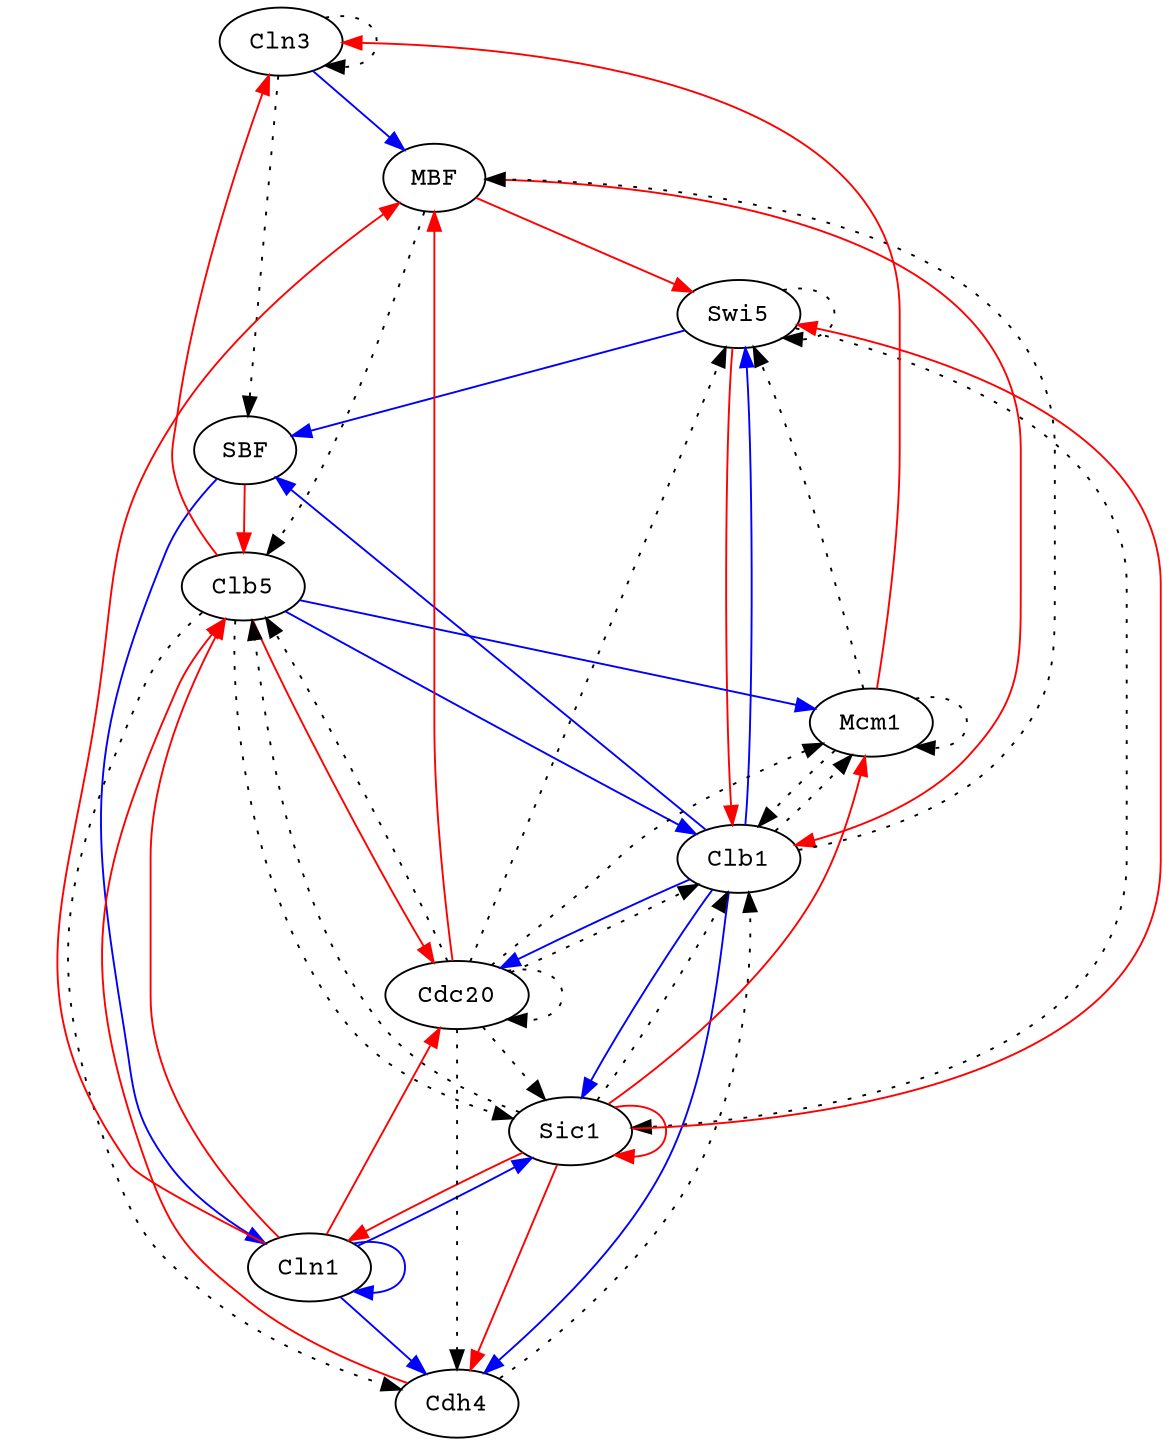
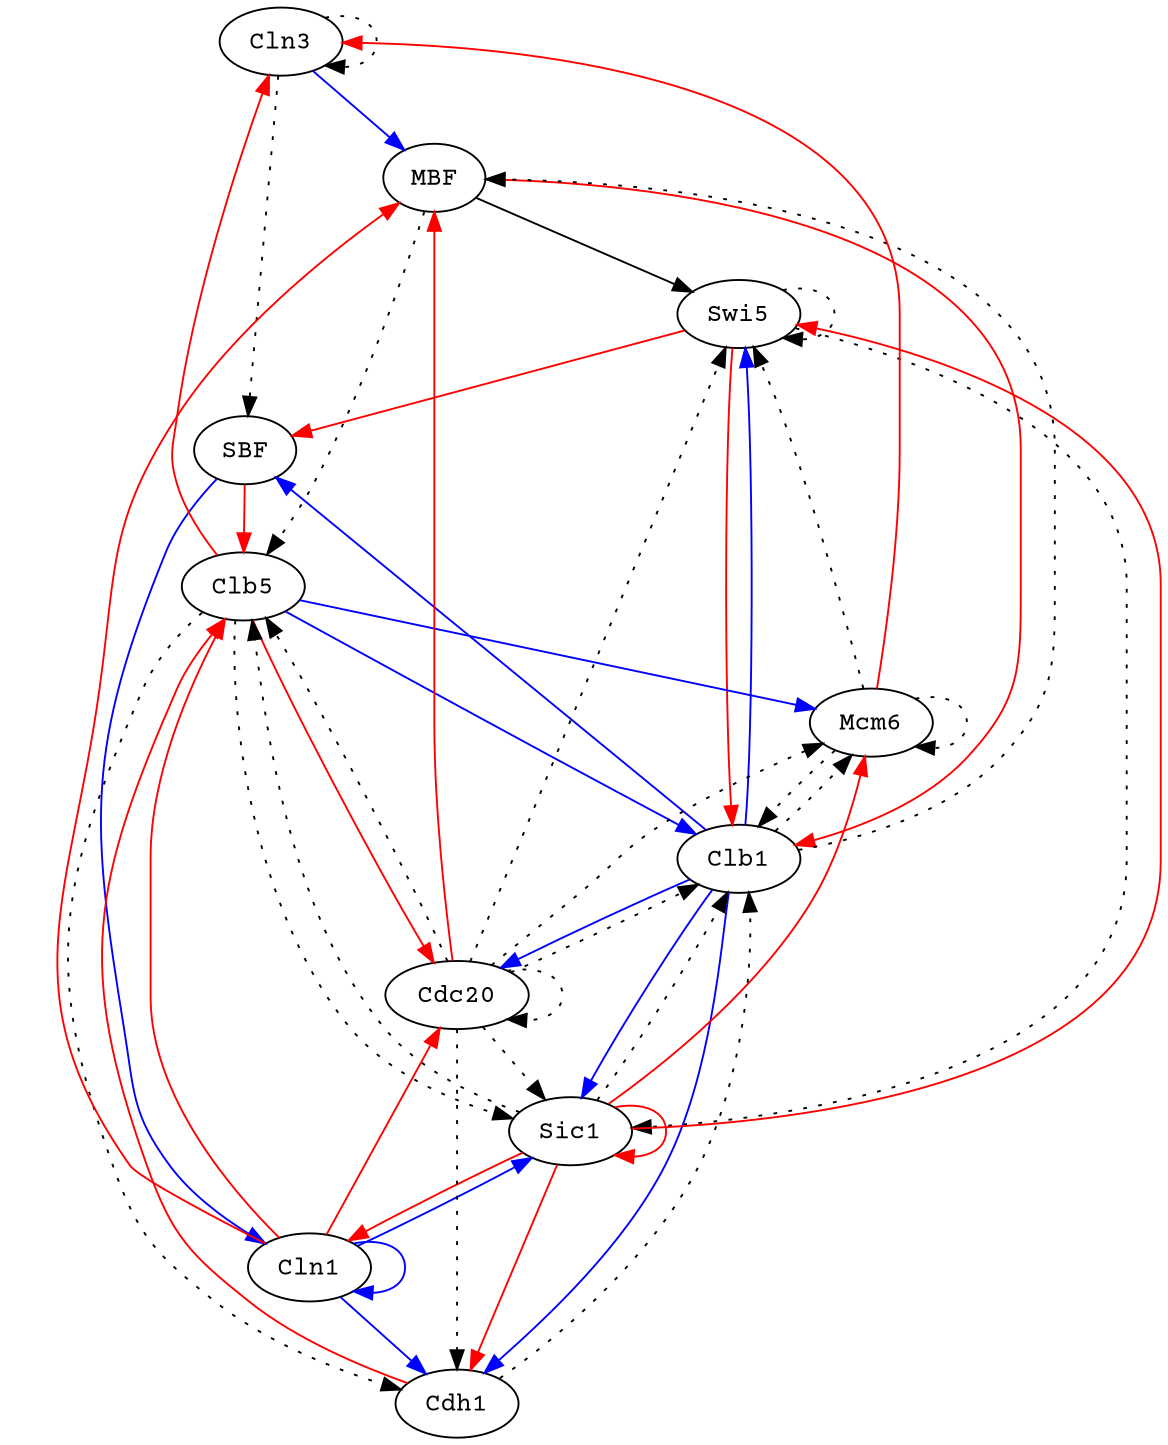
edge "MBF" -> "Swi5": color red -> black
edge "Swi5" -> "SBF": color blue -> red
node "Mcm1": label "Mcm1" -> "Mcm6"
node "Cdh4": label "Cdh4" -> "Cdh1"
